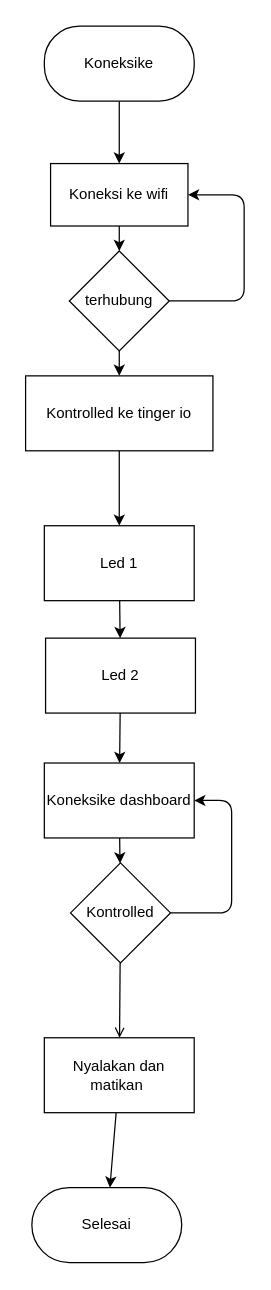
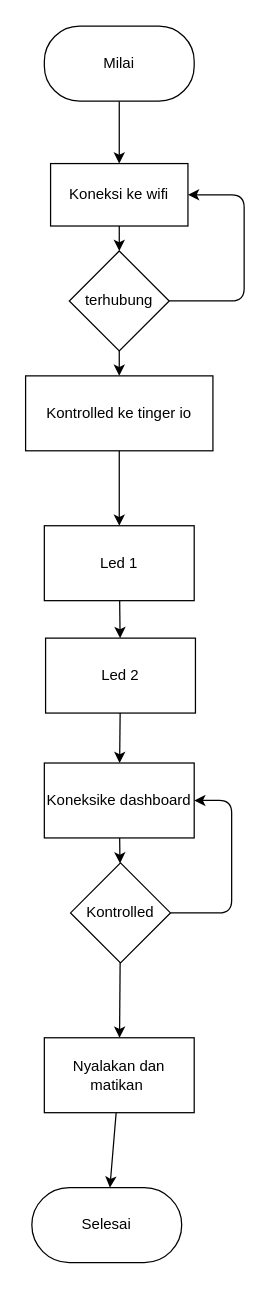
node "Koneksike": label "Koneksike" -> "Milai"
edge "Kontrolled" -> "Nyalakan dan matikan": arrowhead open -> classic
